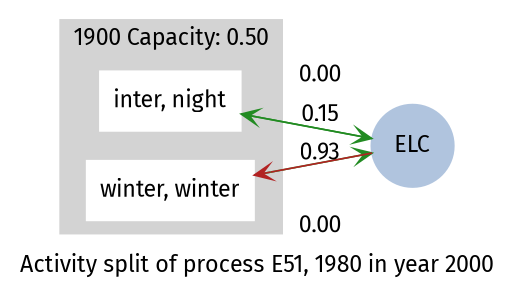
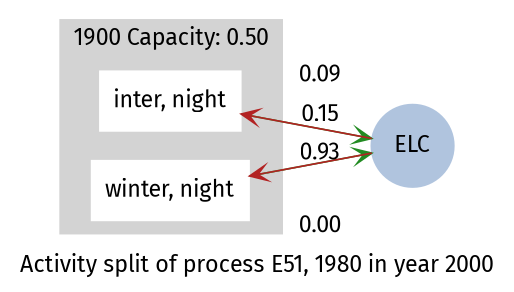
edge "inter, night" -> "ELC": label "0.00" -> "0.09"
edge "ELC" -> "inter, night": color forestgreen -> firebrick
node "winter, winter": label "winter, winter" -> "winter, night"
